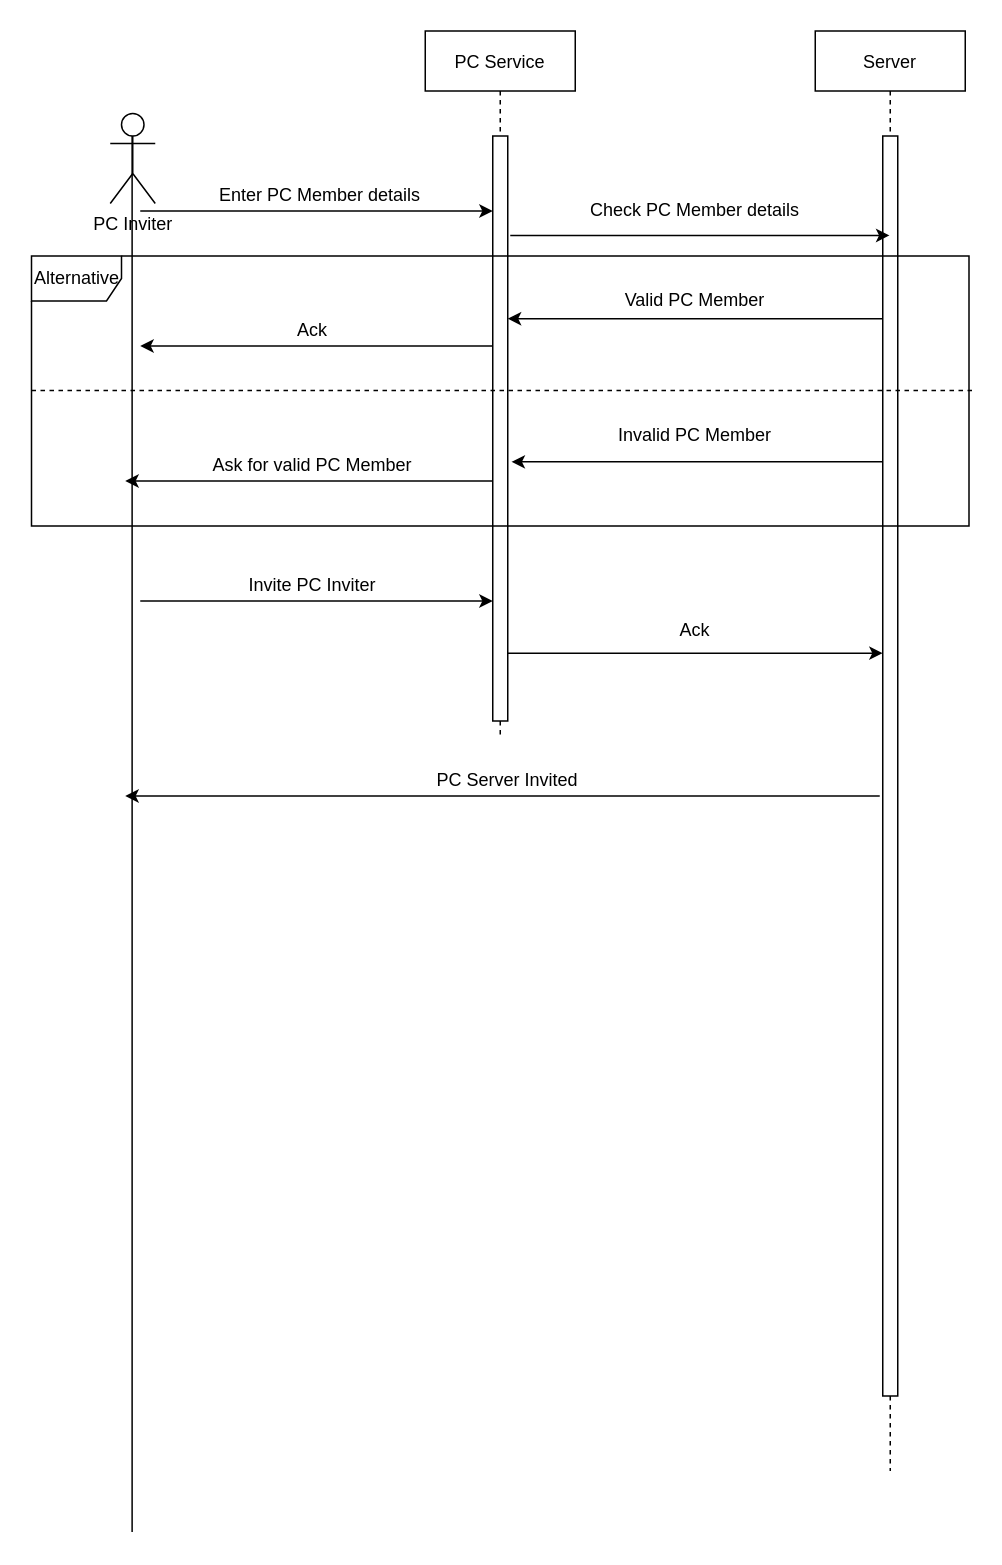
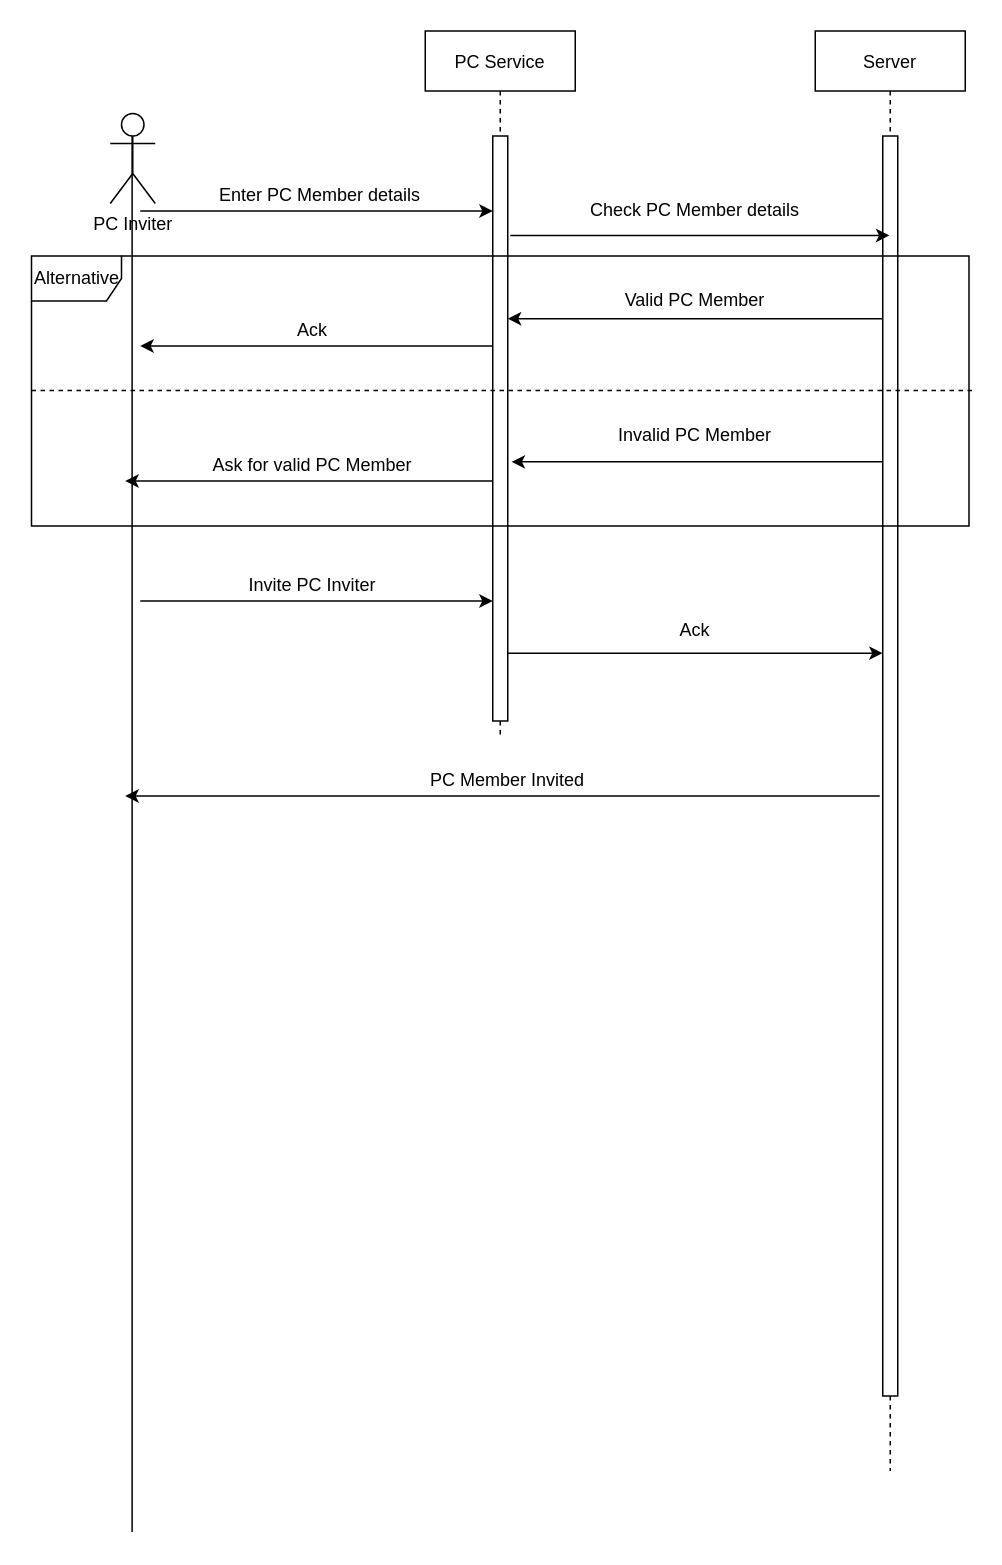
node "PC Server Invited": label "PC Server Invited" -> "PC Member Invited"
